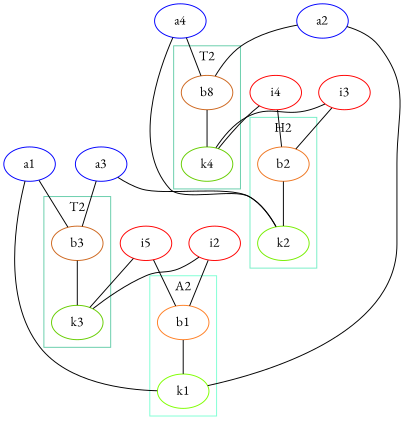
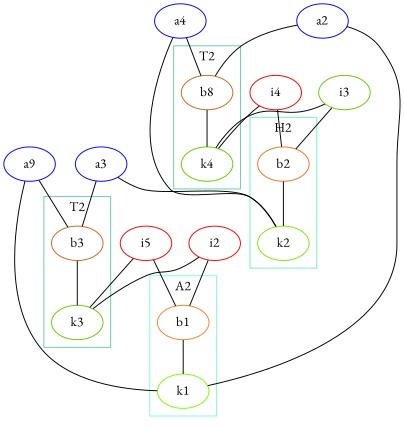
node "i3": color Red -> chartreuse3
node "a1": label "a1" -> "a9"
